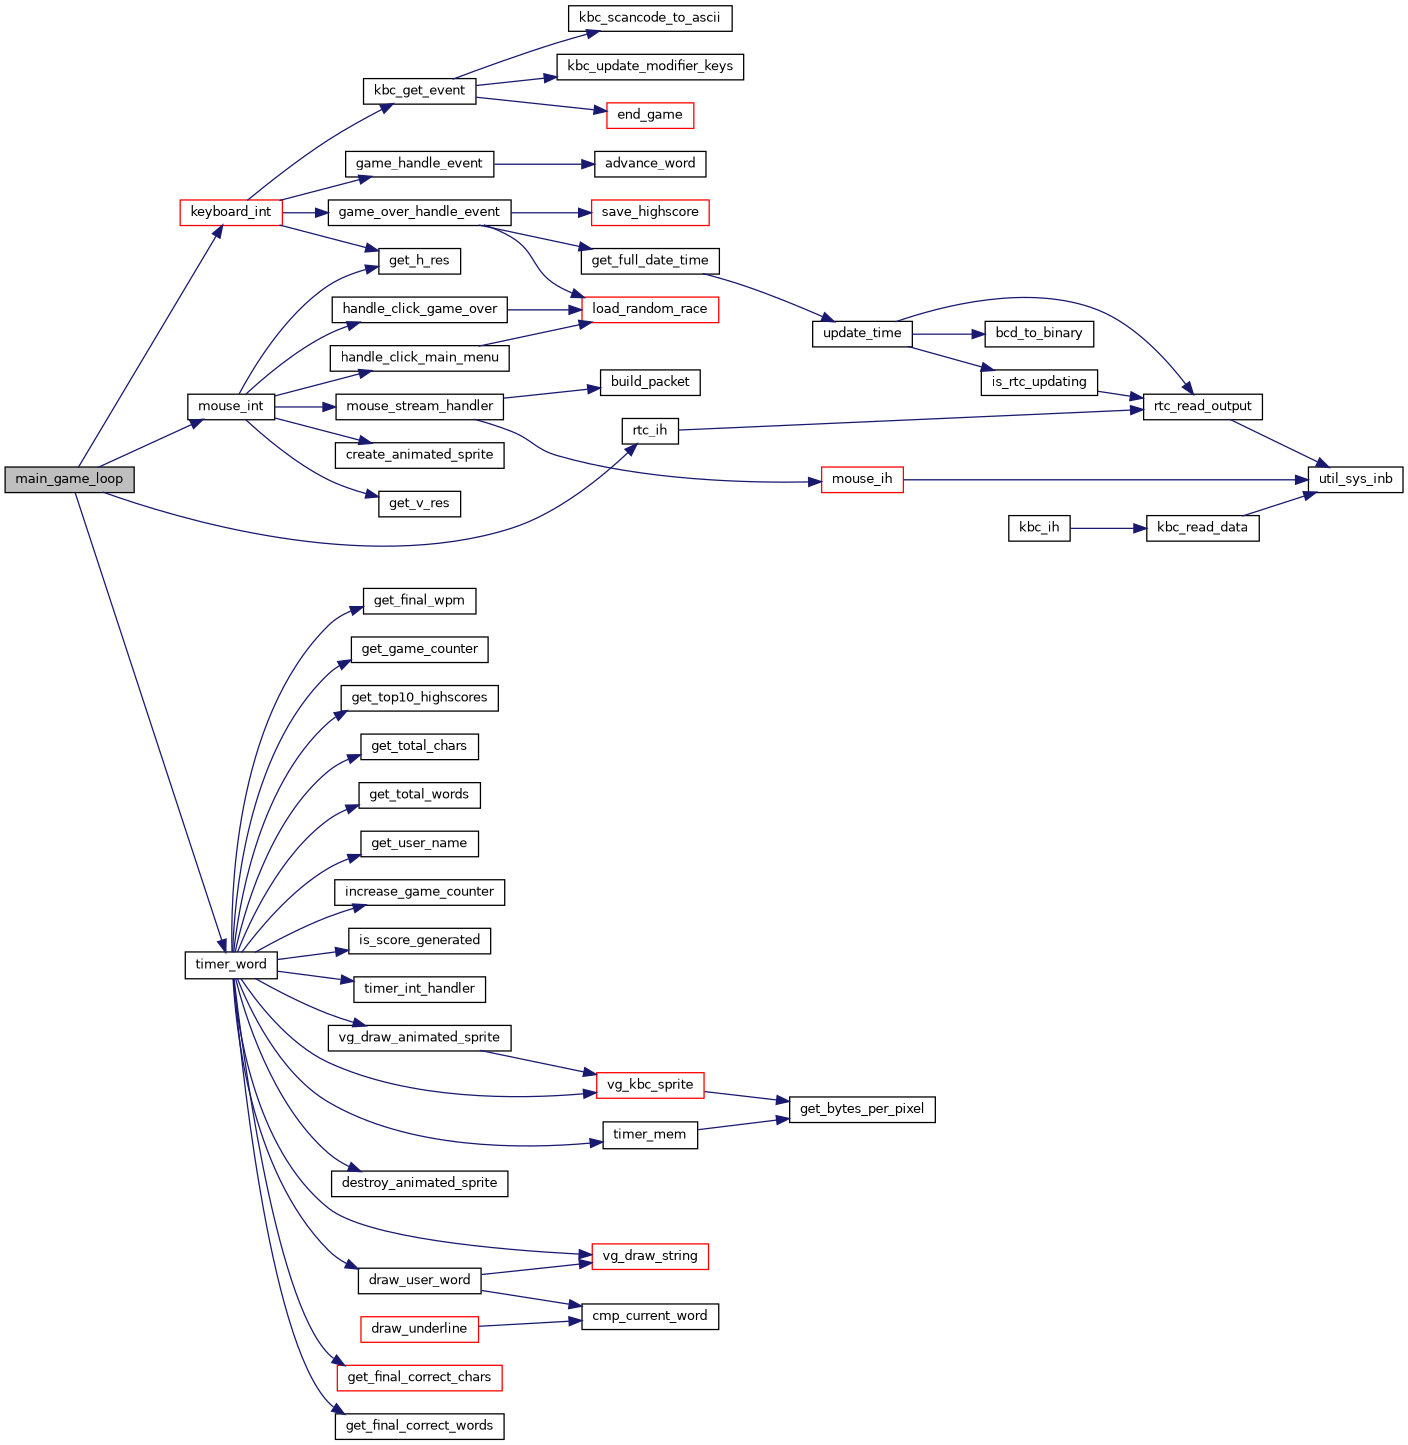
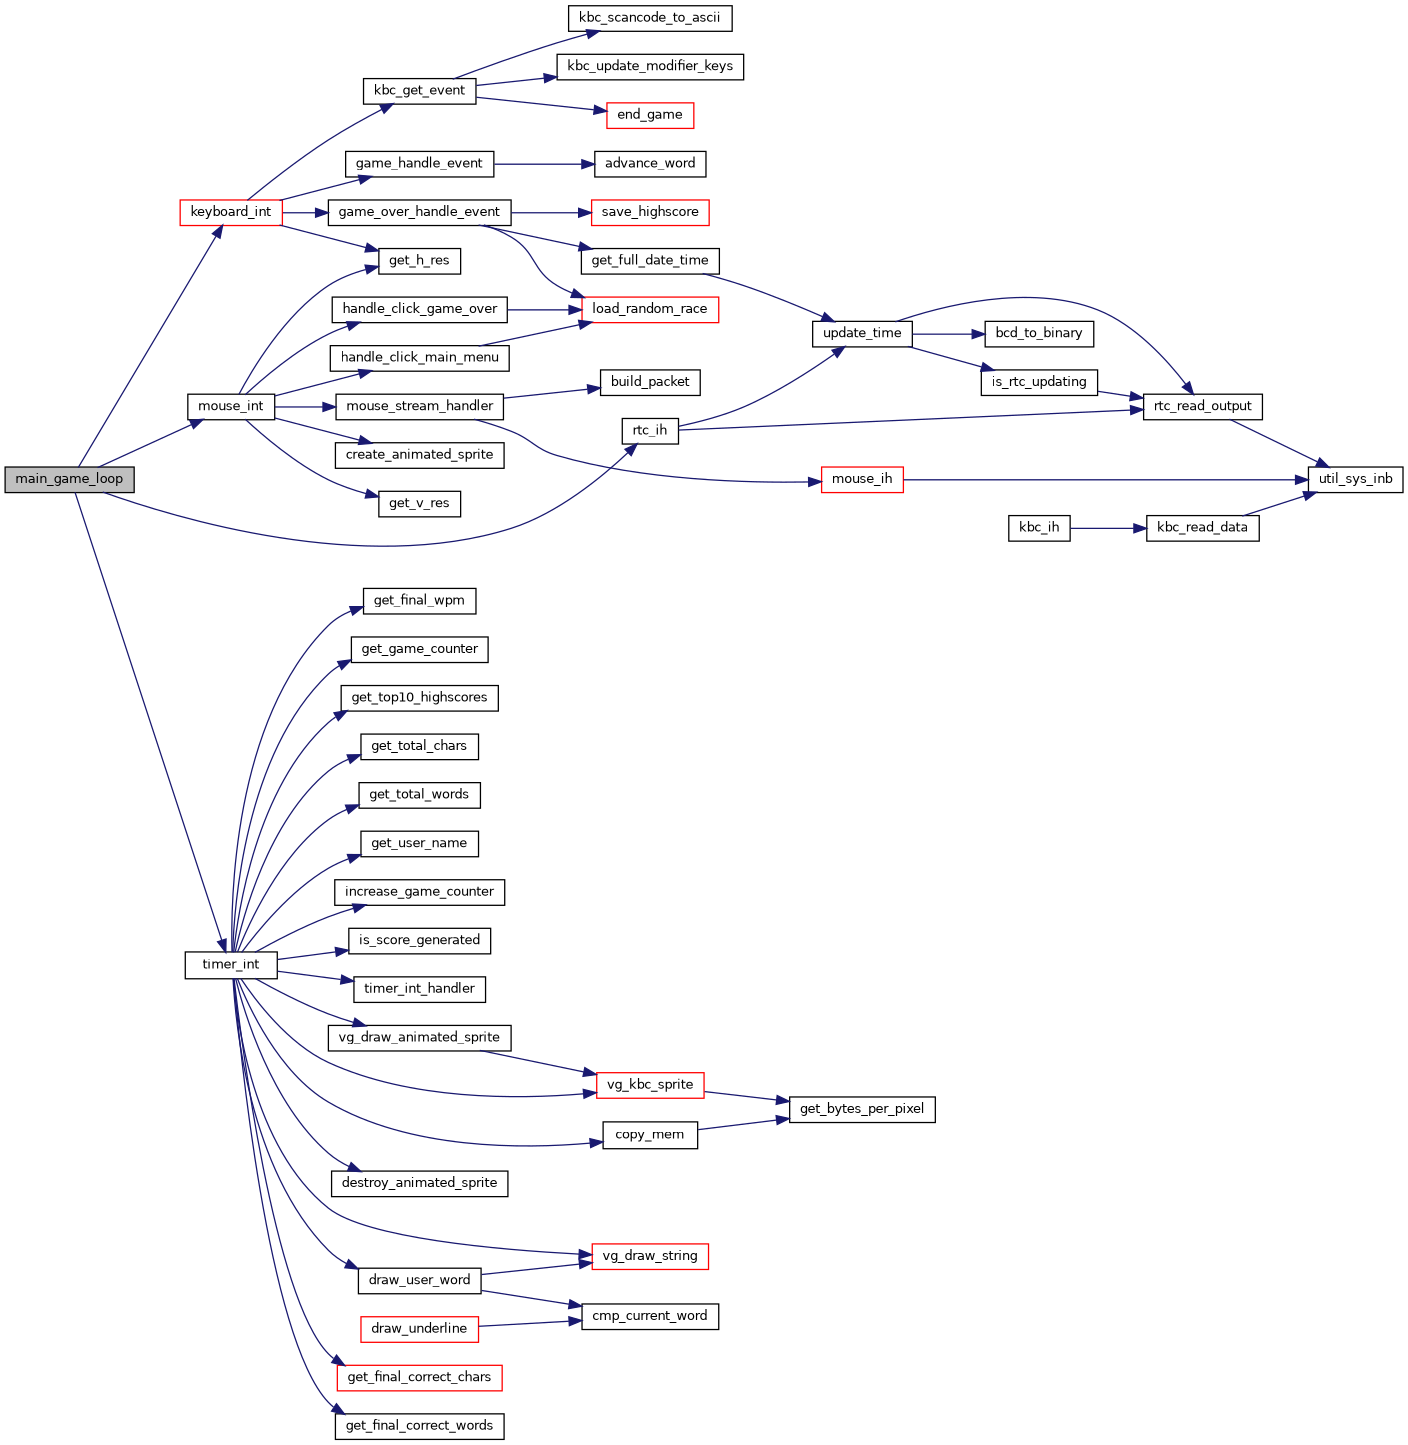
edge "rtc_ih" -> "update_time": added
node "timer_word": label "timer_word" -> "timer_int"
node "timer_mem": label "timer_mem" -> "copy_mem"
